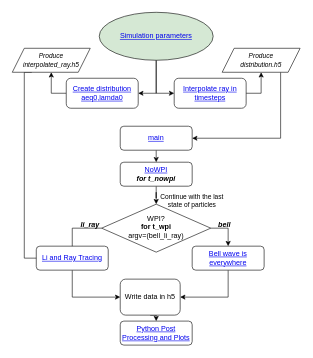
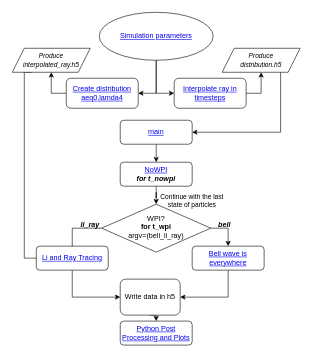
node "Simulation parameters": fillcolor #d5e8d4 -> #ffffff
node "Create distribution aeq0,lamda0": label "Create distribution aeq0,lamda0" -> "Create distribution aeq0,lamda4"
node "main": moved (156, 138) -> (156, 132)
